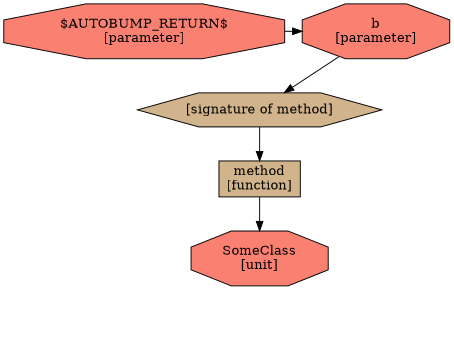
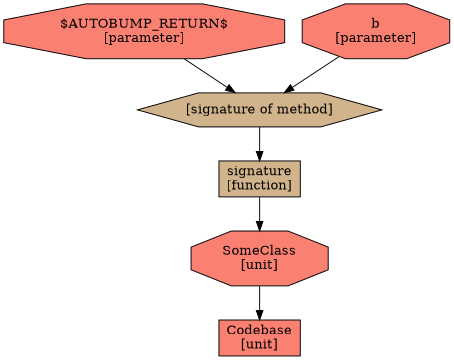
edge "$AUTOBUMP_RETURN$ [parameter]" -> "b [parameter]": now "$AUTOBUMP_RETURN$ [parameter]" -> "[signature of method]"
node "method [function]": label "method [function]" -> "signature [function]"
node "Codebase [unit]": added
